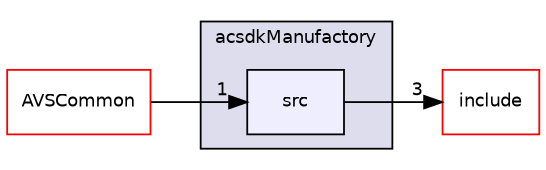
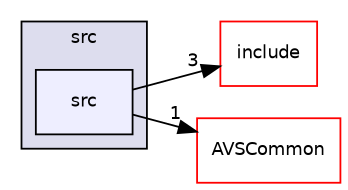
cluster "acsdkManufactory": label "acsdkManufactory" -> "src"
edge "AVSCommon" -> "src": reversed
